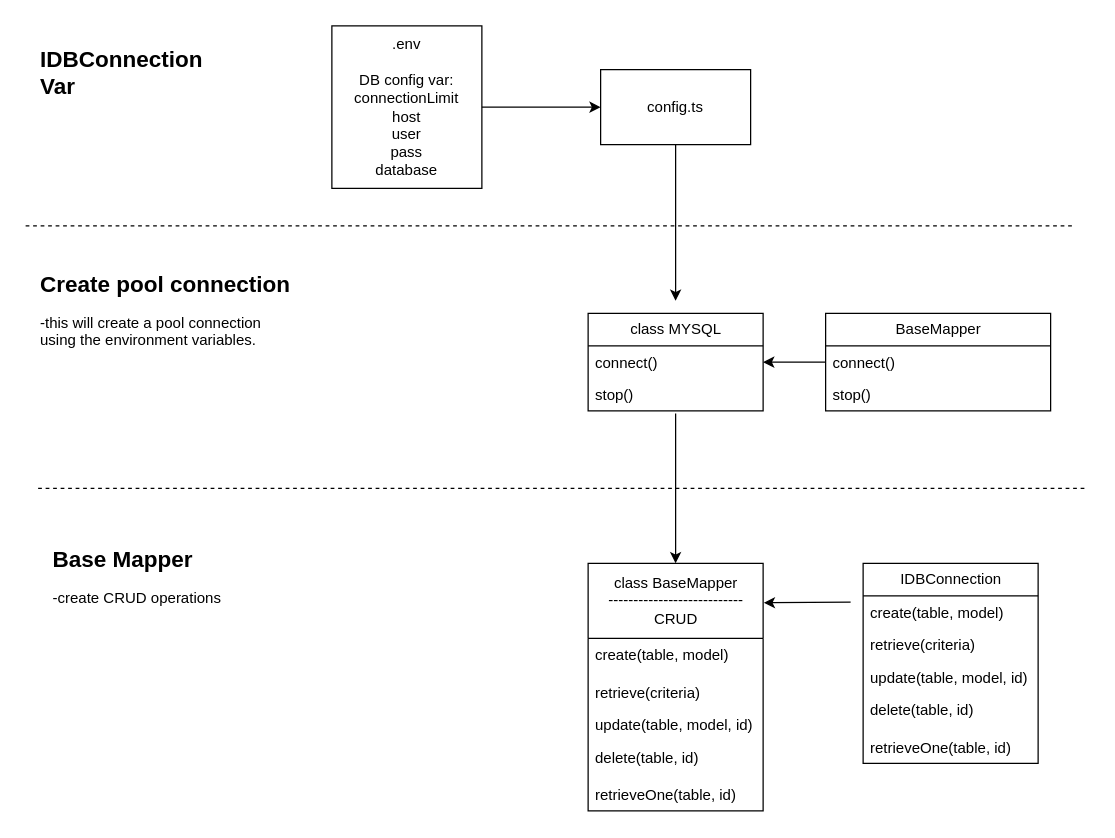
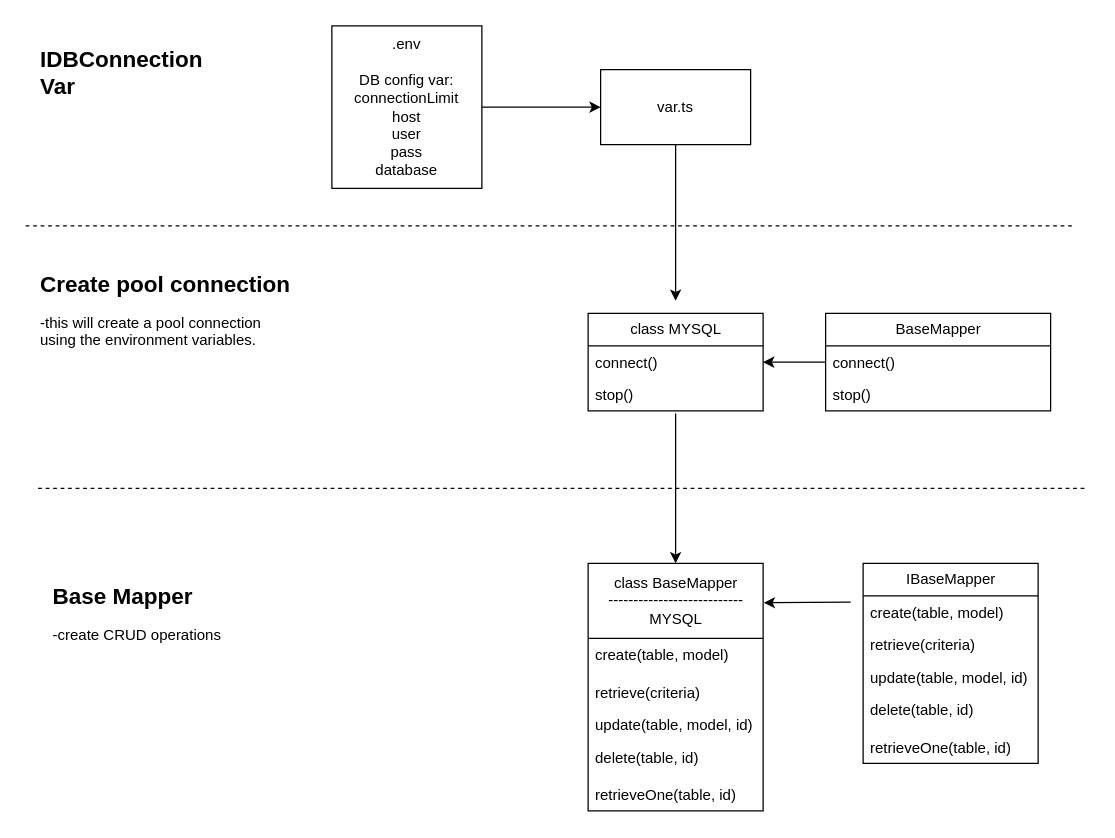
node "config.ts": label "config.ts" -> "var.ts"
node "IDBConnection": label "IDBConnection" -> "IBaseMapper"
node "Base Mapper -create CRUD operations": moved (182, 594) -> (182, 632)
node "class BaseMapper --------------------------- CRUD": label "class BaseMapper --------------------------- CRUD" -> "class BaseMapper --------------------------- MYSQL"
